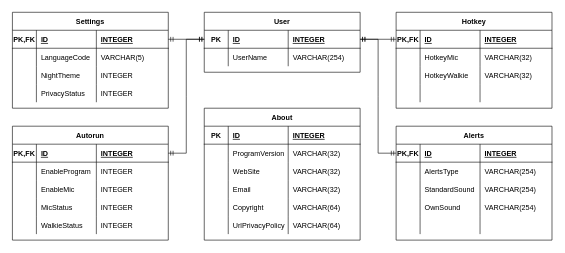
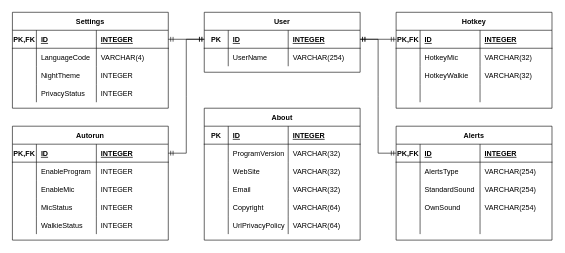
node "VARCHAR(5)": label "VARCHAR(5)" -> "VARCHAR(4)"
